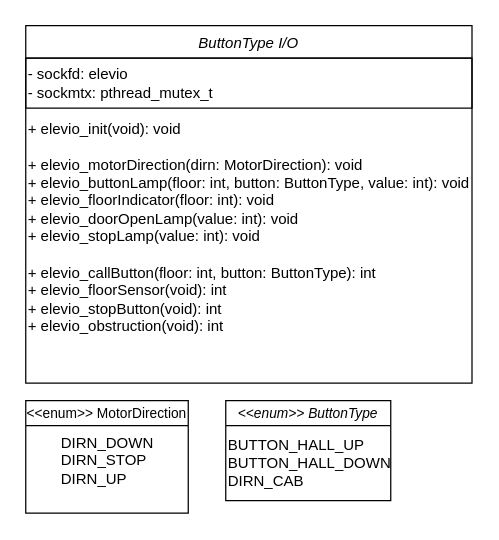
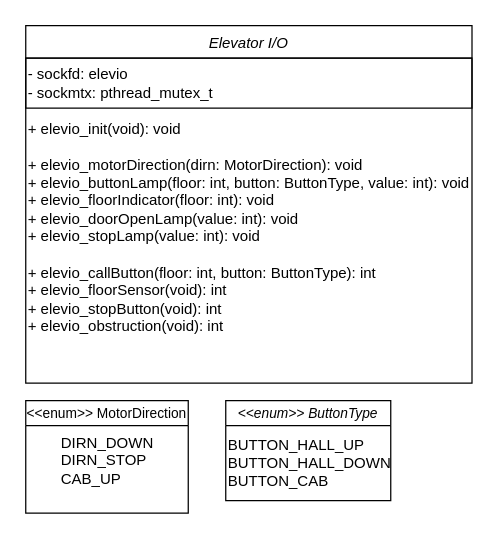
node "ButtonType I/O": label "ButtonType I/O" -> "Elevator I/O"
node "BUTTON_HALL_UP BUTTON_HALL_DOWN DIRN_CAB": label "BUTTON_HALL_UP BUTTON_HALL_DOWN DIRN_CAB" -> "BUTTON_HALL_UP BUTTON_HALL_DOWN BUTTON_CAB"
node "DIRN_DOWN DIRN_STOP DIRN_UP": label "DIRN_DOWN DIRN_STOP DIRN_UP" -> "DIRN_DOWN DIRN_STOP CAB_UP"
